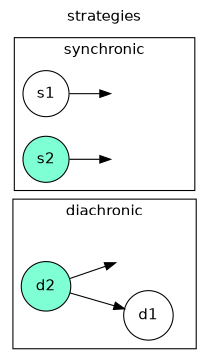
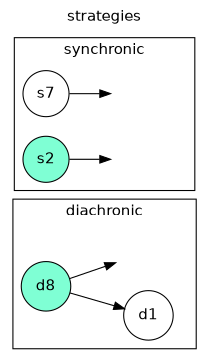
node "s1": label "s1" -> "s7"
node "d2": label "d2" -> "d8"
